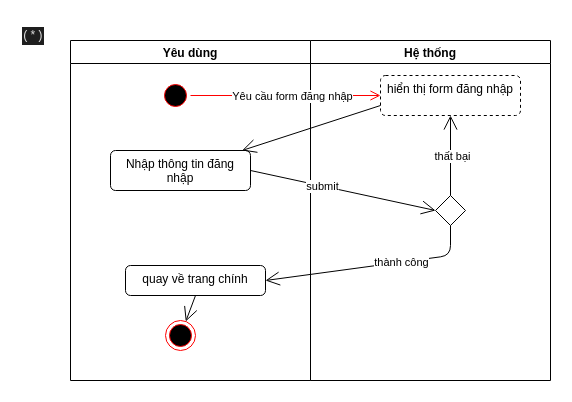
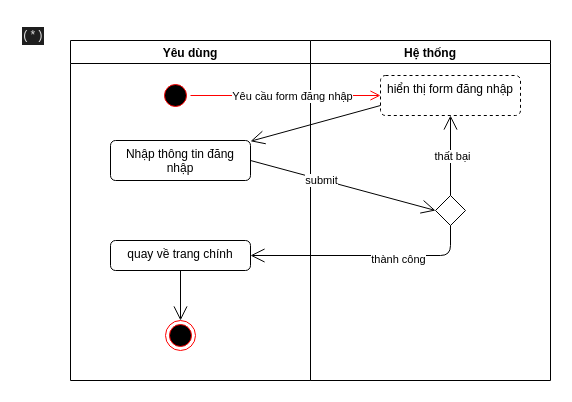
node "Nhập thông tin đăng nhập": moved (181, 171) -> (181, 161)
node "quay về trang chính": moved (196, 281) -> (181, 256)
